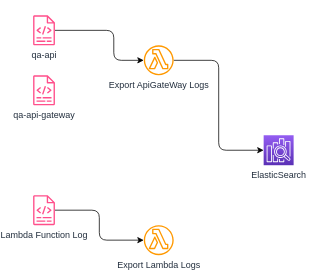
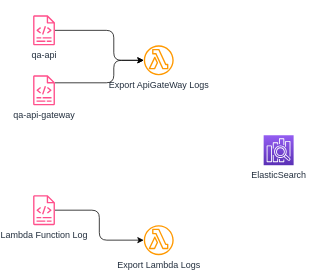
edge "qa-api-gateway" -> "Export ApiGateWay Logs": added
edge "Export ApiGateWay Logs" -> "ElasticSearch": removed
